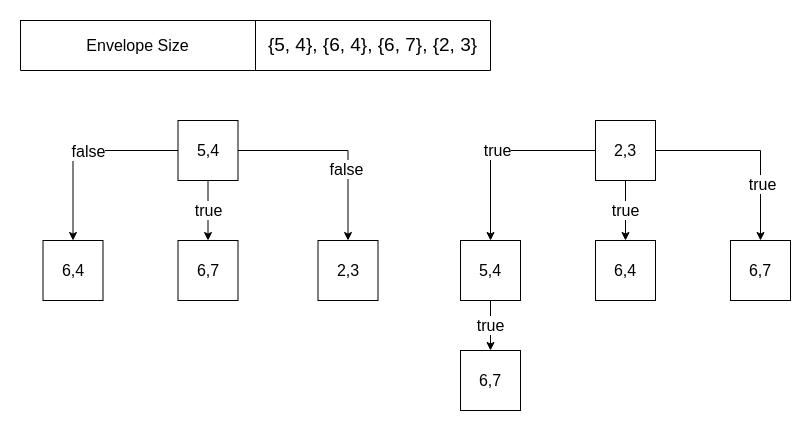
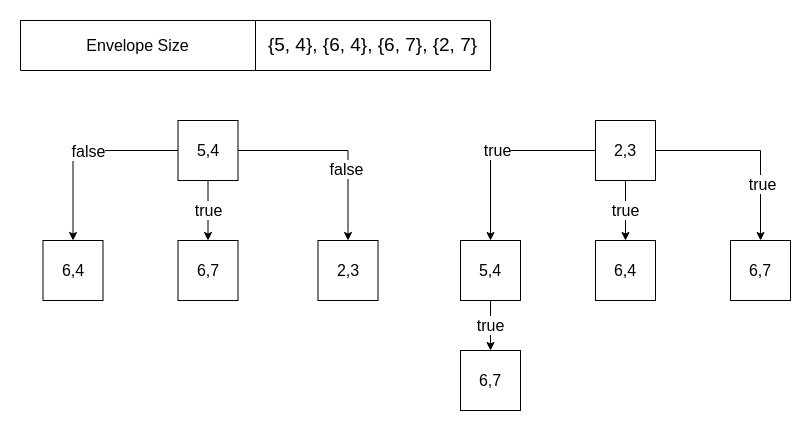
node "{5, 4}, {6, 4}, {6, 7}, {2, 3}": label "{5, 4}, {6, 4}, {6, 7}, {2, 3}" -> "{5, 4}, {6, 4}, {6, 7}, {2, 7}"
